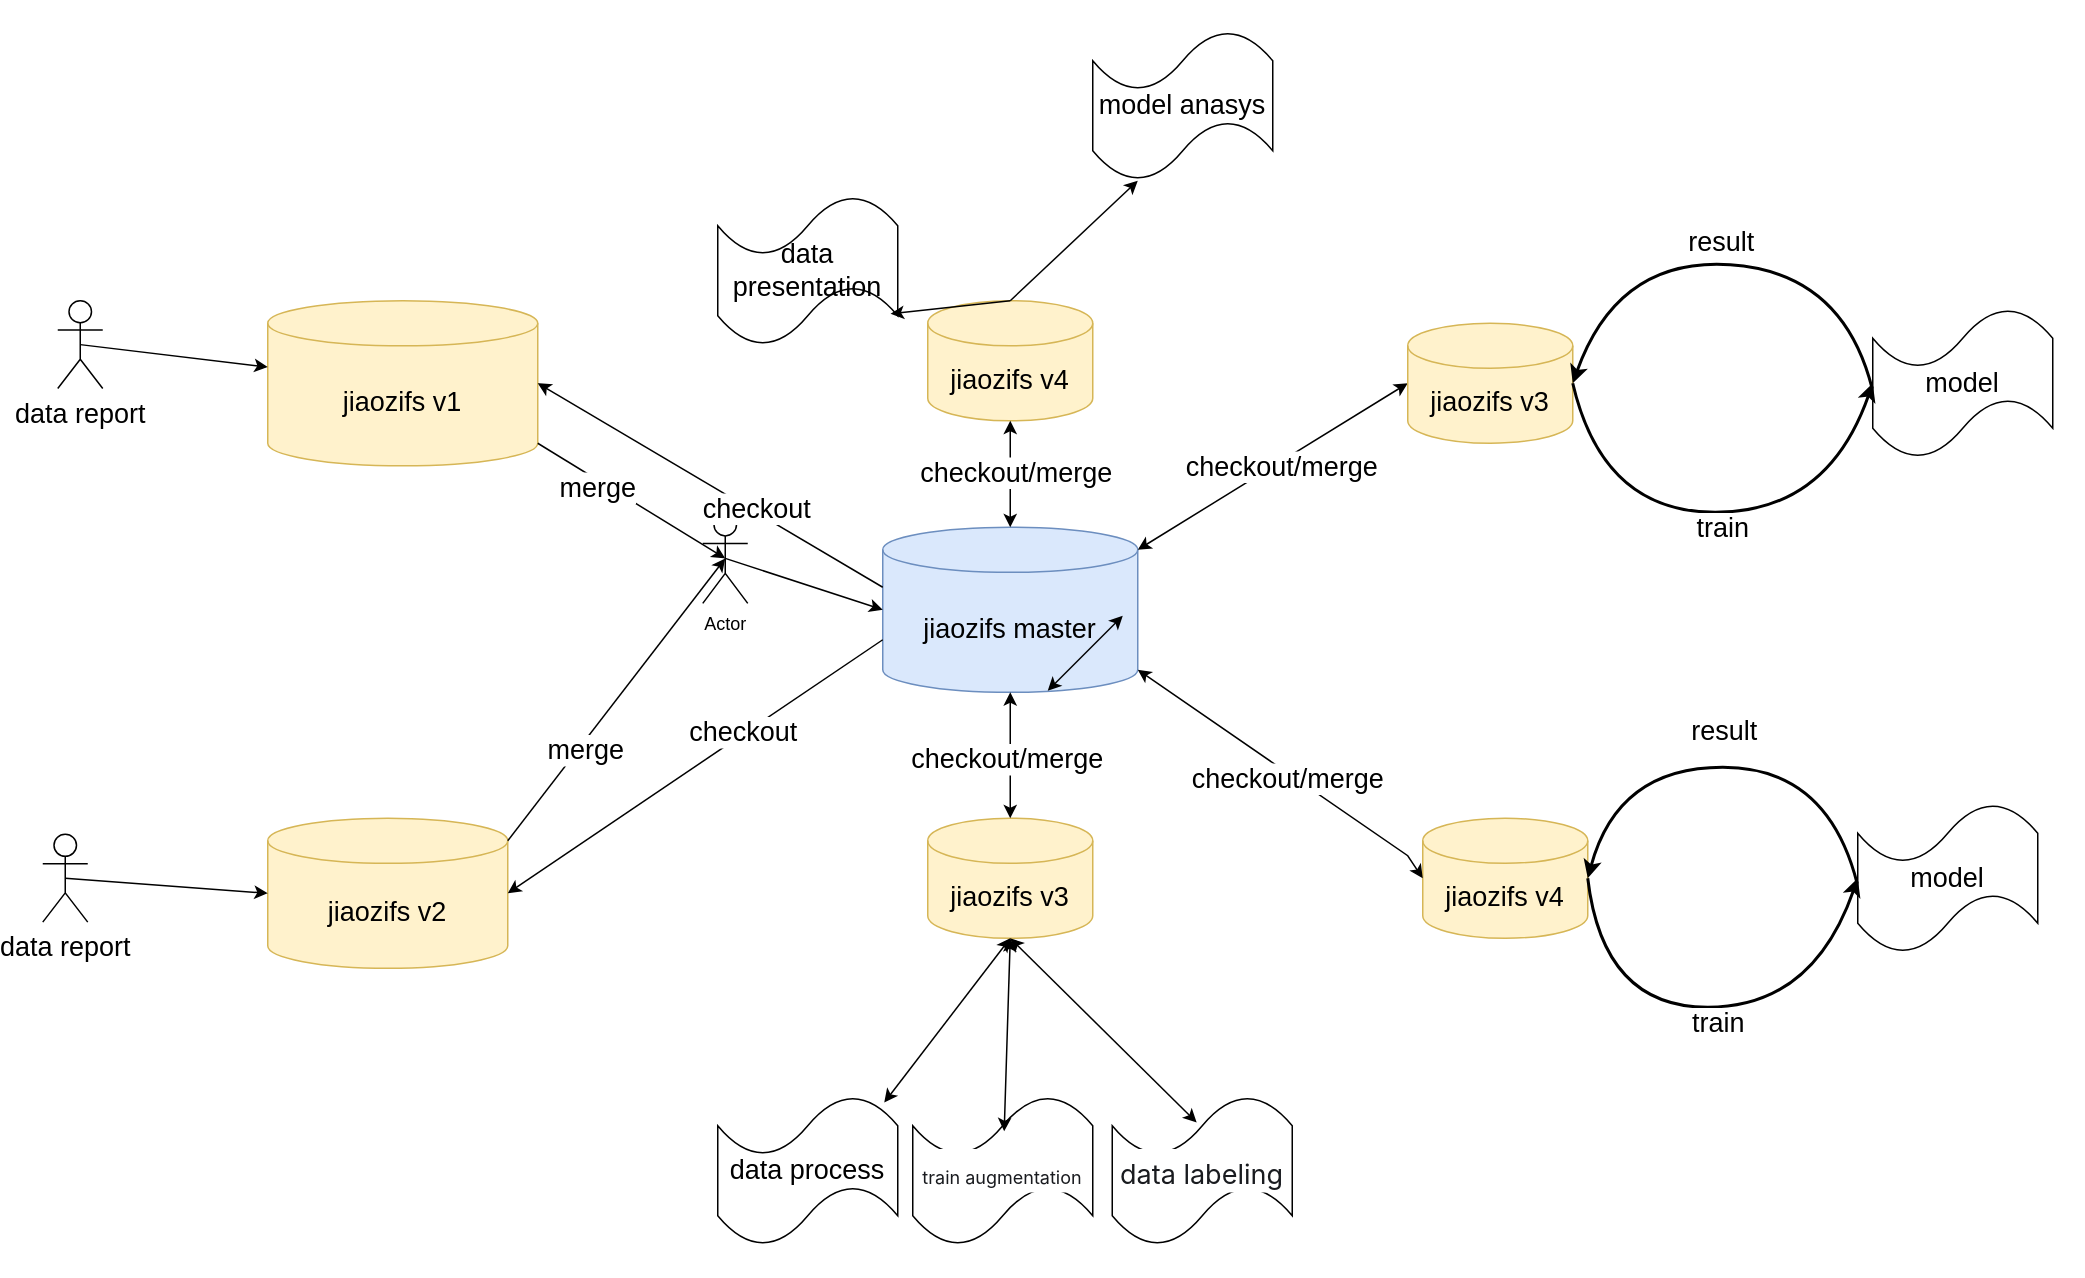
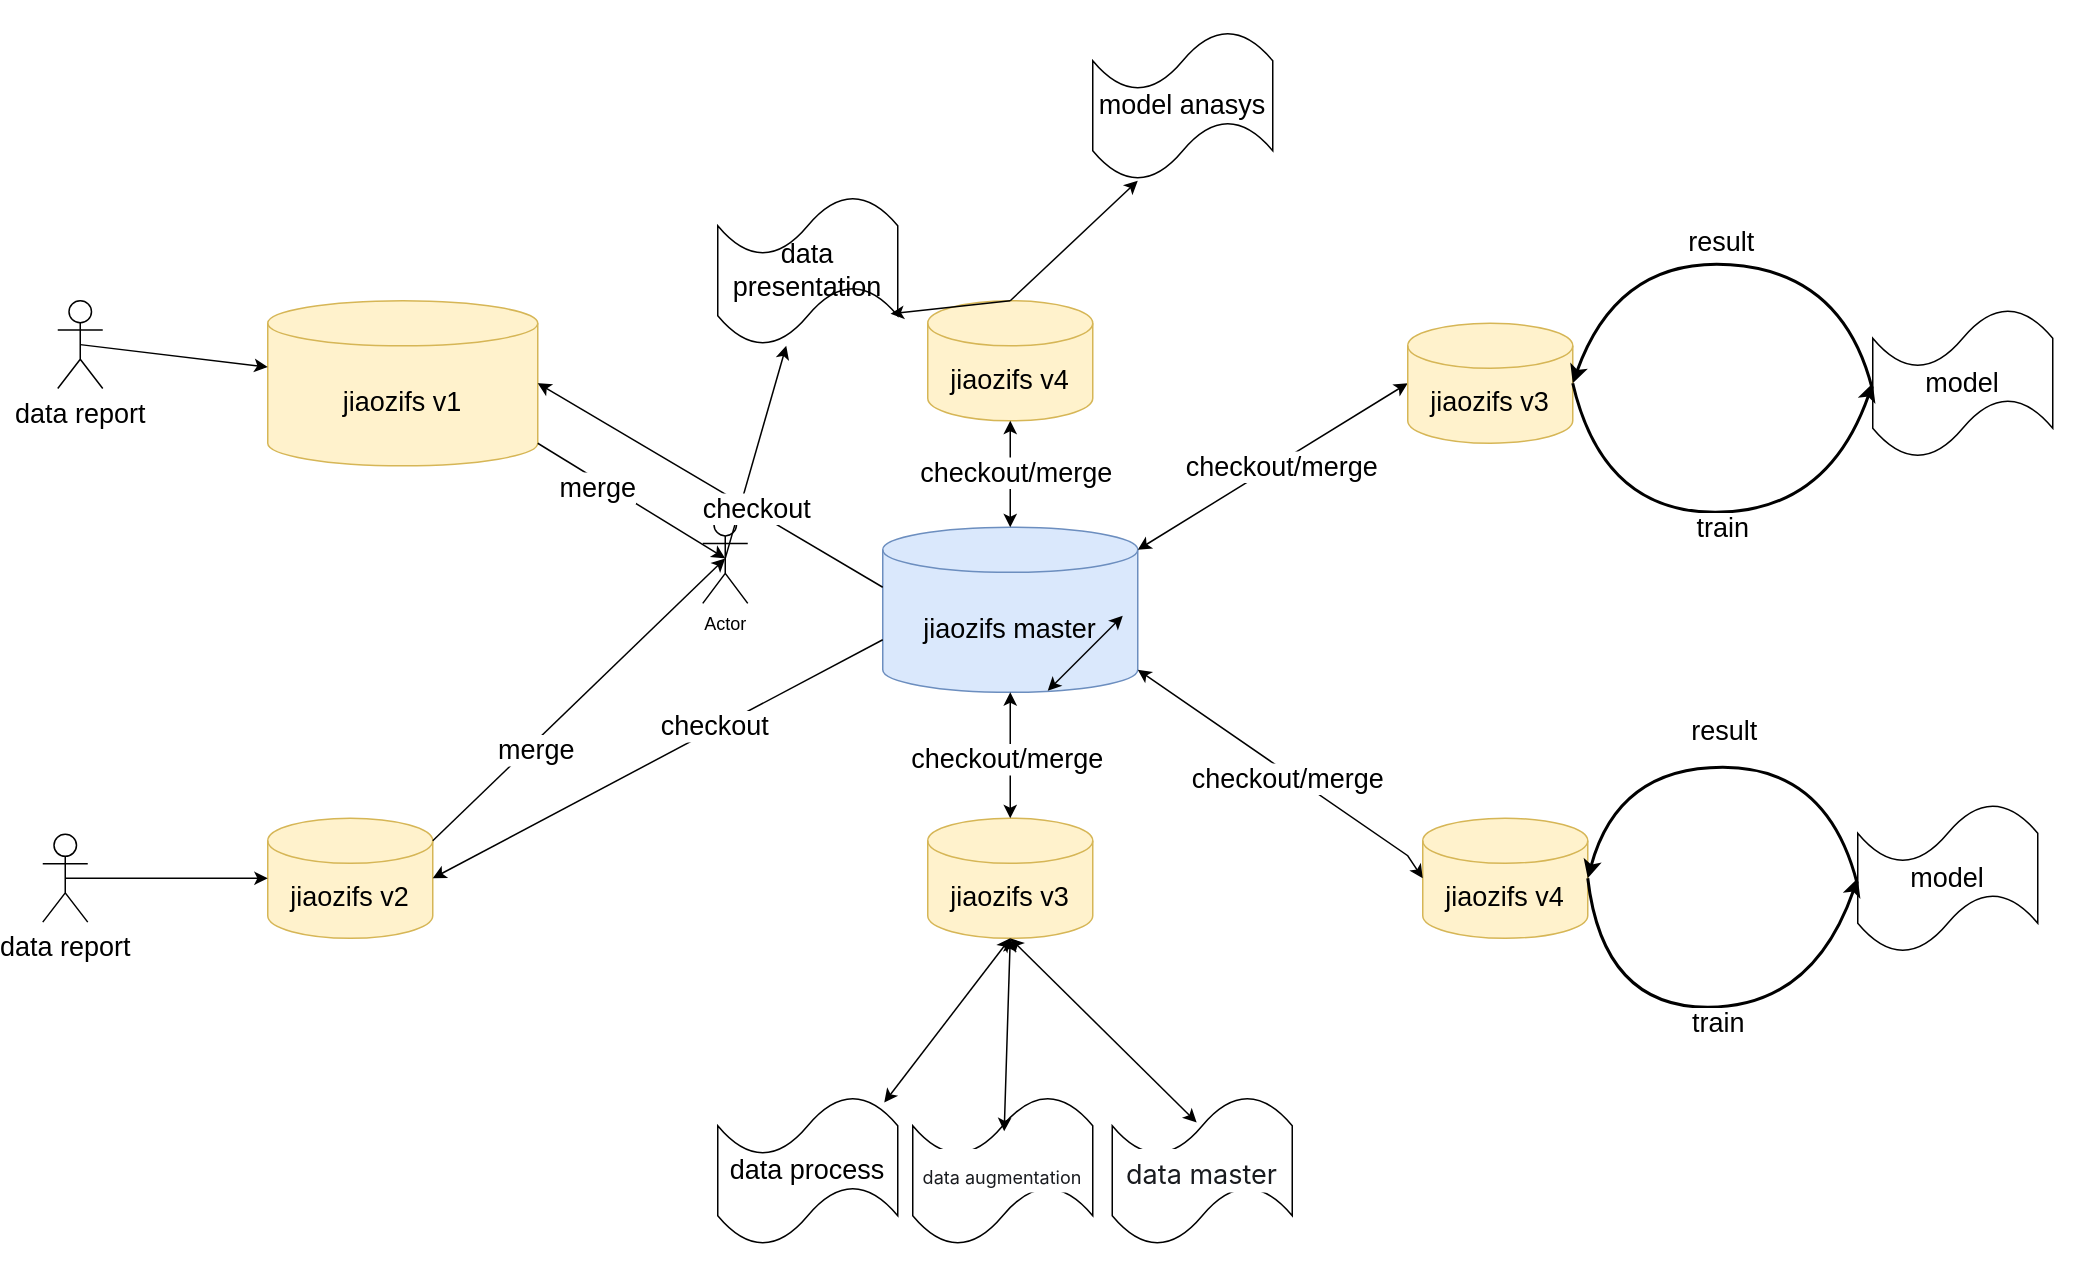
edge "Actor" -> "jiaozifs master": now "Actor" -> "data presentation"
node "jiaozifs v2": size 240x150 -> 165x120
node "train augmentation": label "train augmentation" -> "data augmentation"
node "data labeling": label "data labeling" -> "data master"
